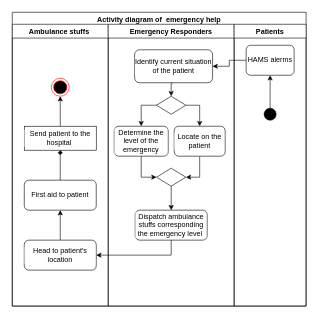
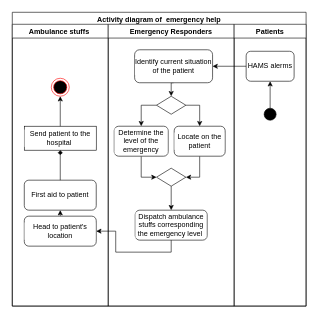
node "HAMS alerms": moved (270, 60) -> (270, 66)
node "Head to patient's location": moved (60, 255) -> (60, 231)
